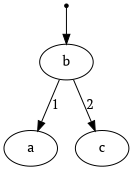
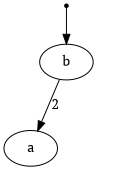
edge "b" -> "a": label "1" -> "2"
node "c": removed
